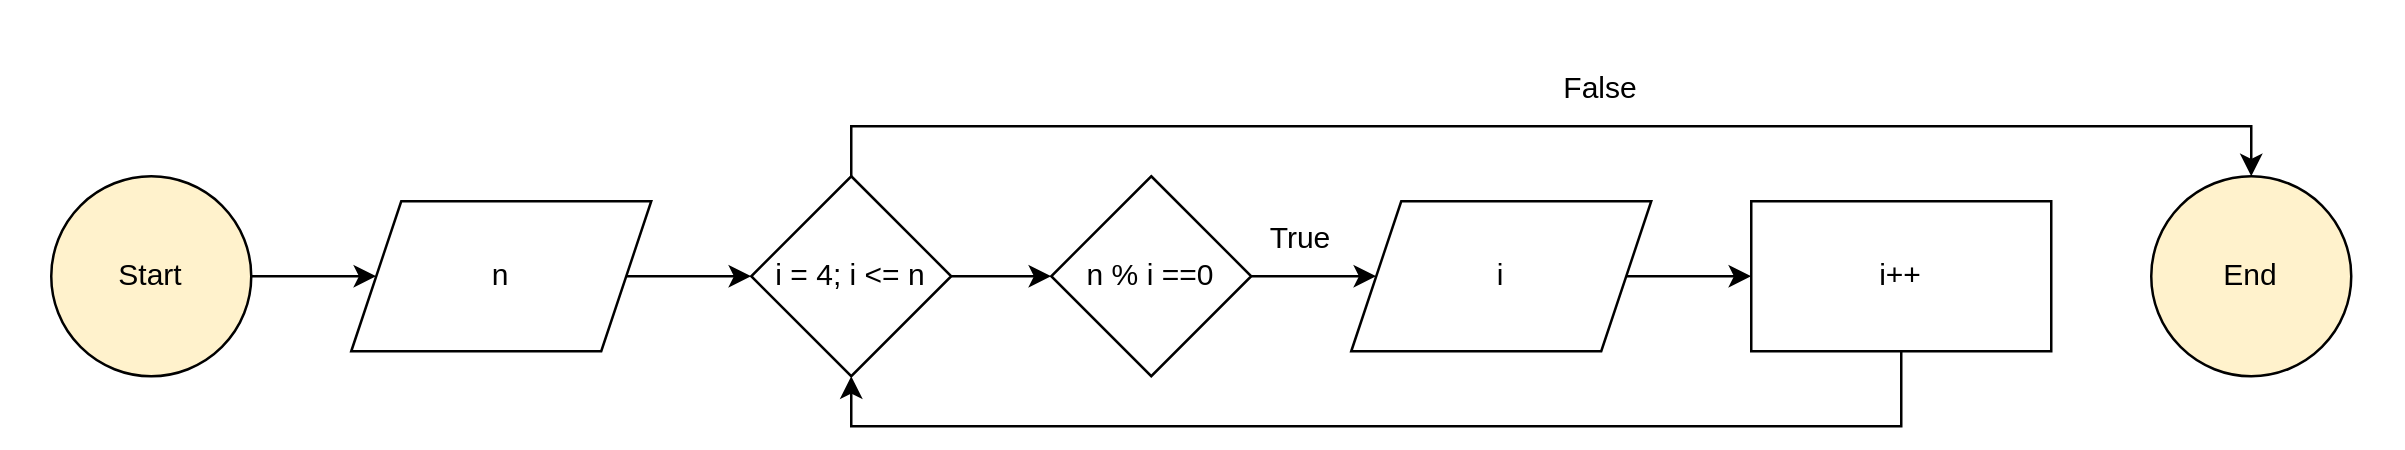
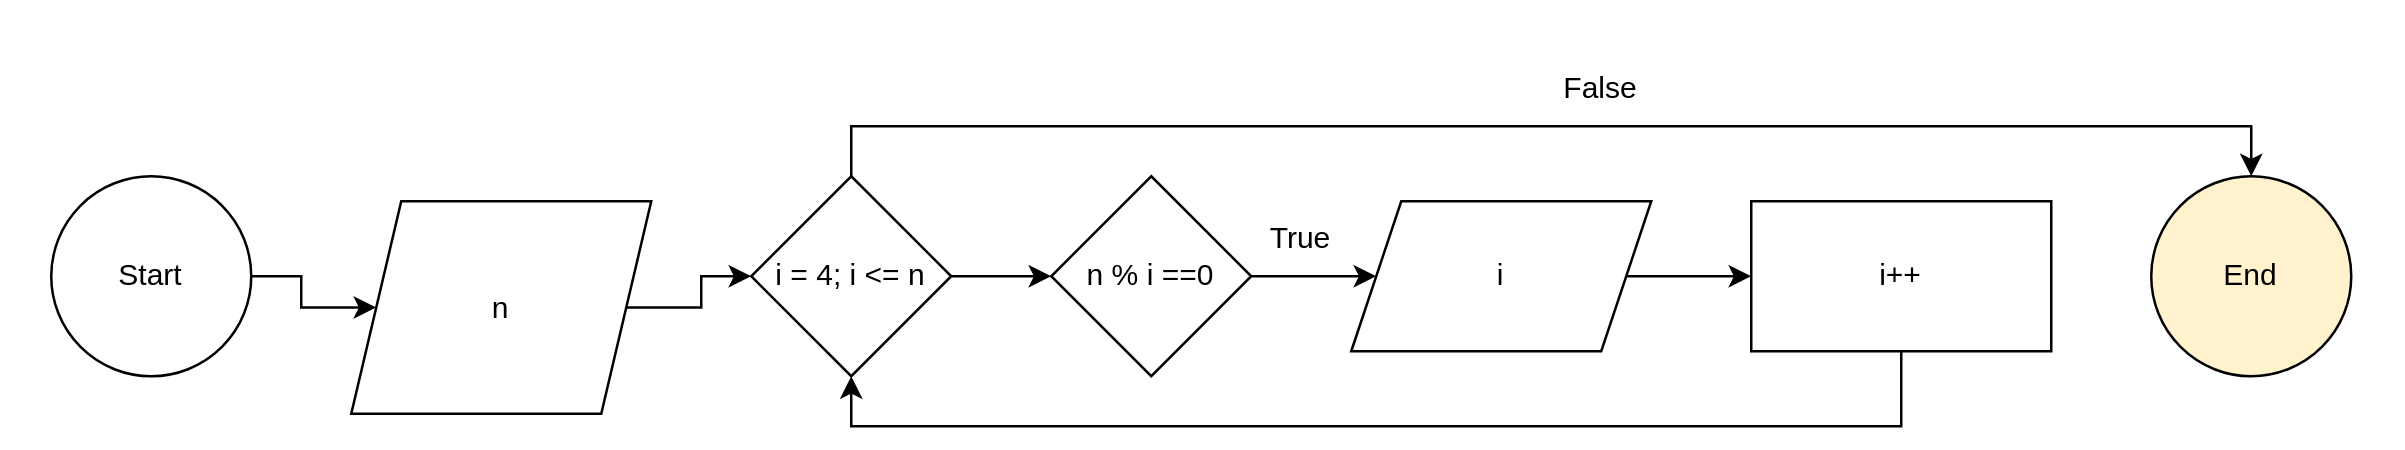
node "Start": fillcolor #fff2cc -> #ffffff
node "n": size 300x150 -> 300x213
